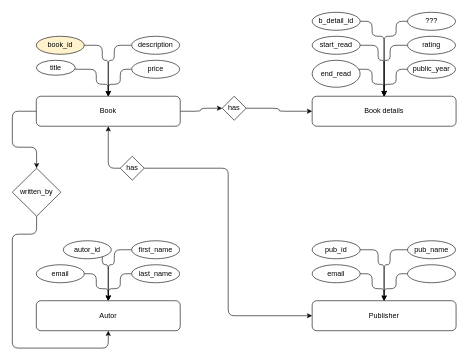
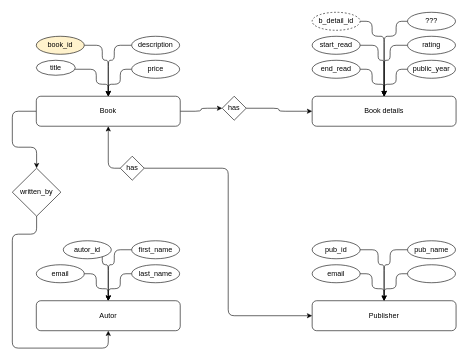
node "b_detail_id": style solid -> dashed
node "end_read": size 48x27 -> 48x18
